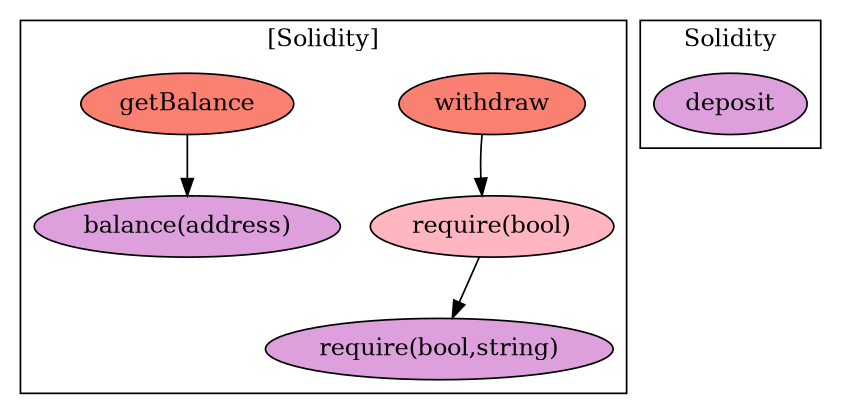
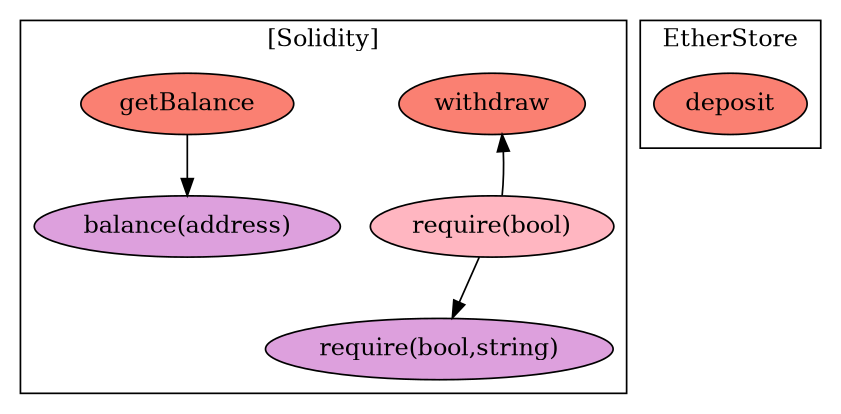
cluster "Solidity": label "Solidity" -> "EtherStore"
node "deposit": fillcolor plum -> salmon
edge "withdraw" -> "require(bool)": reversed
